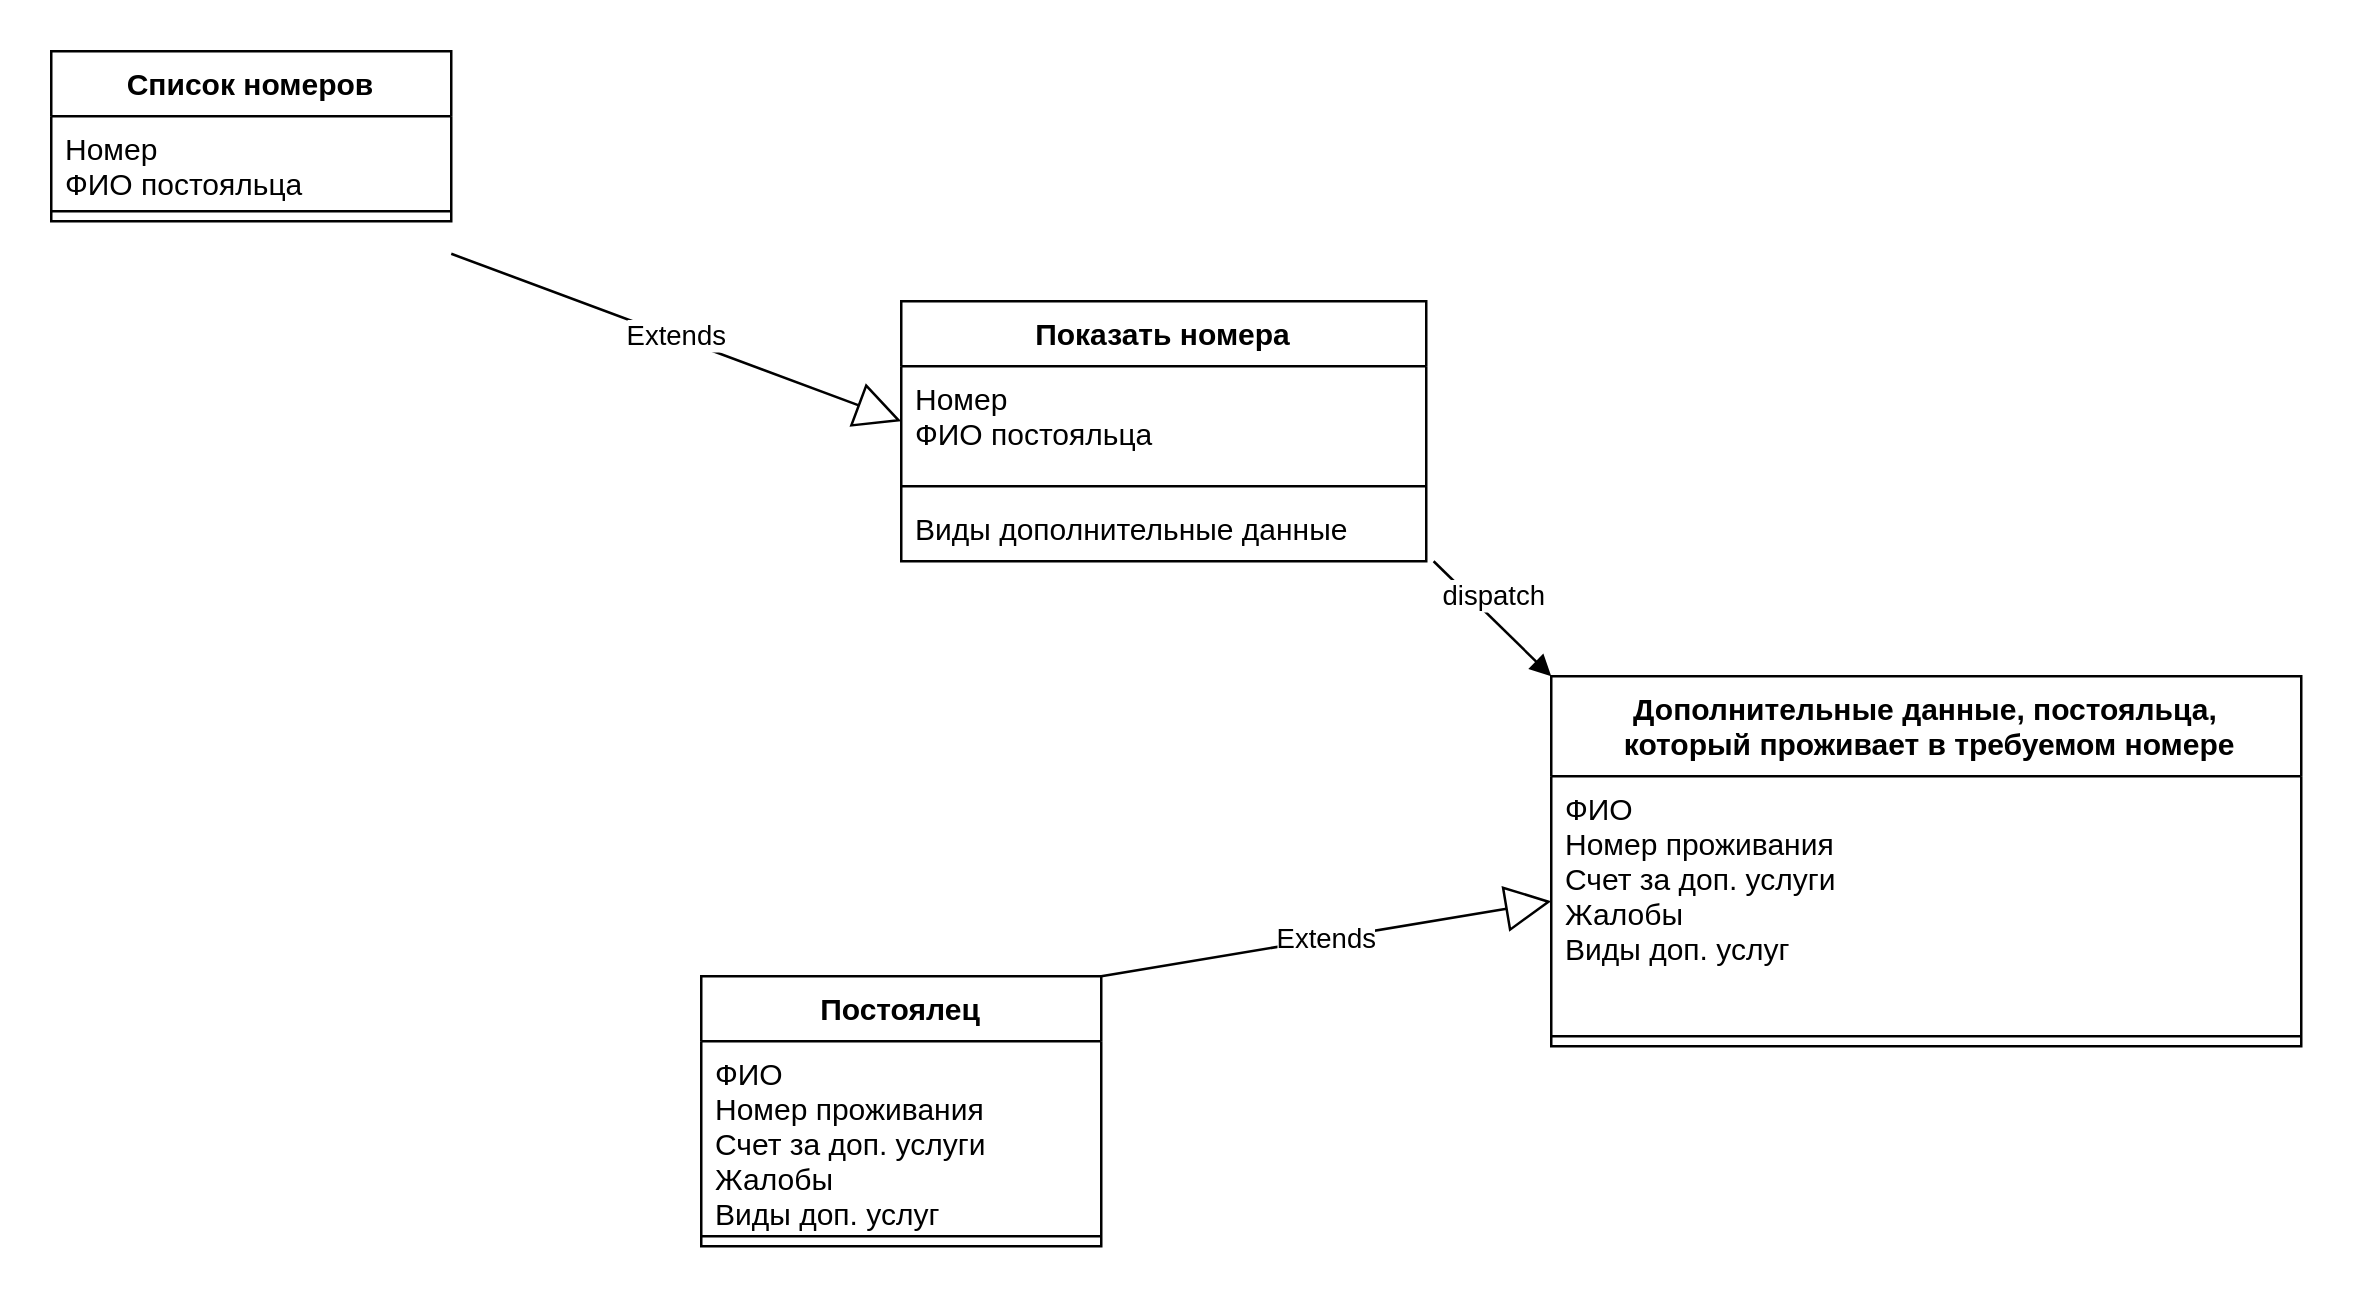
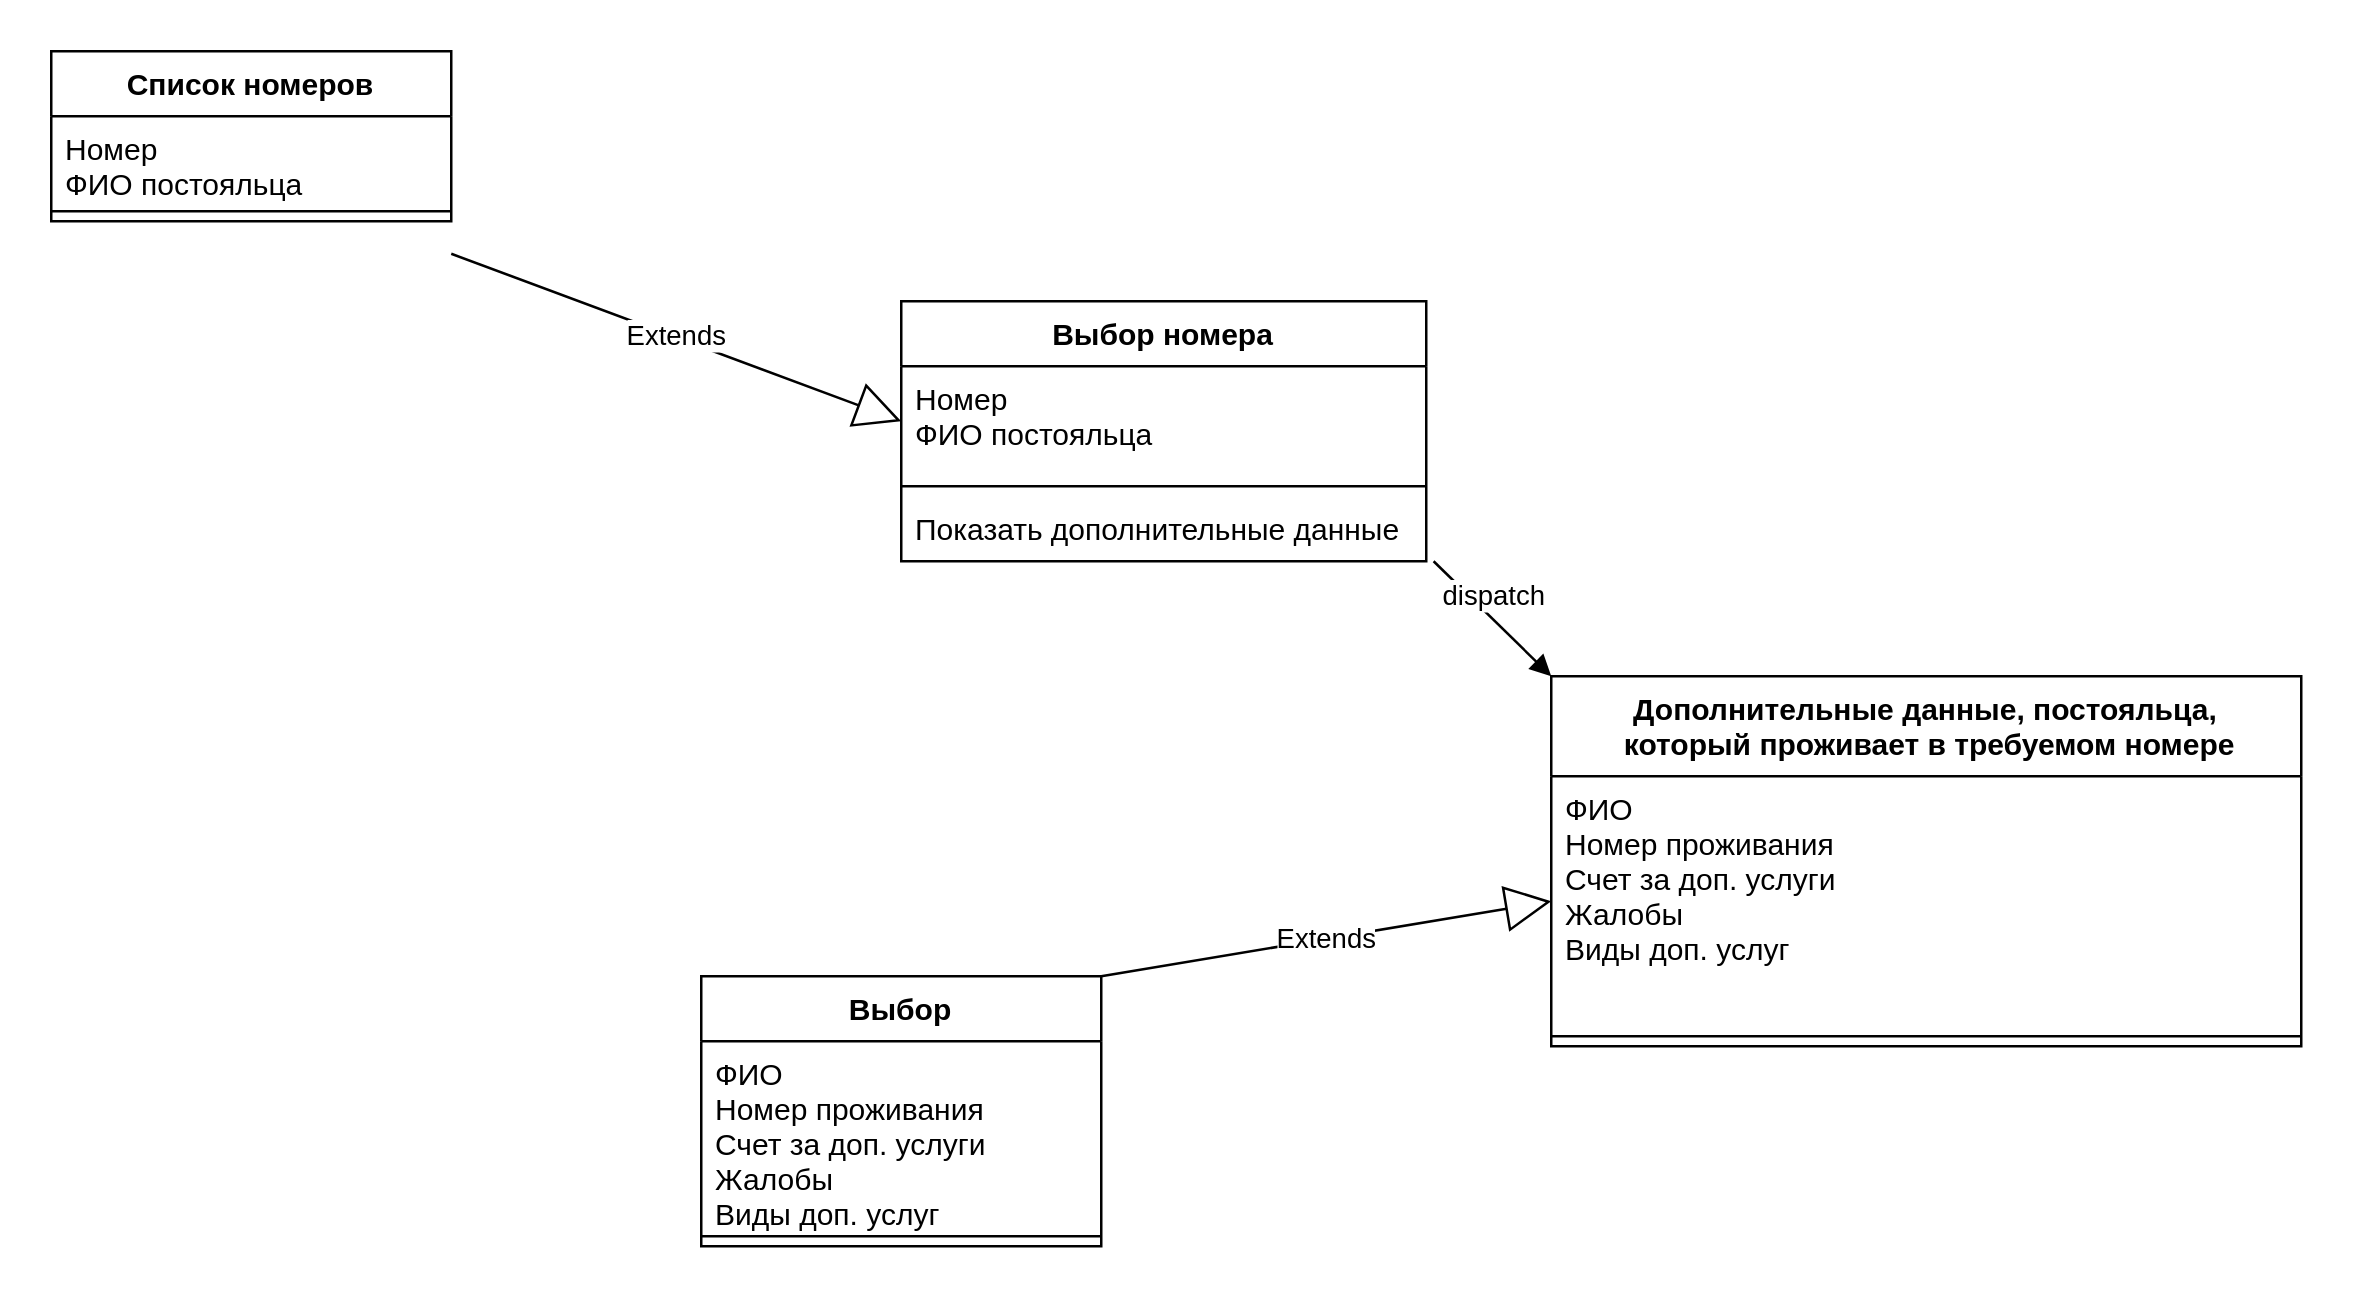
node "Показать номера": label "Показать номера" -> "Выбор номера"
node "Виды дополнительные данные": label "Виды дополнительные данные" -> "Показать дополнительные данные"
node "Постоялец": label "Постоялец" -> "Выбор"
